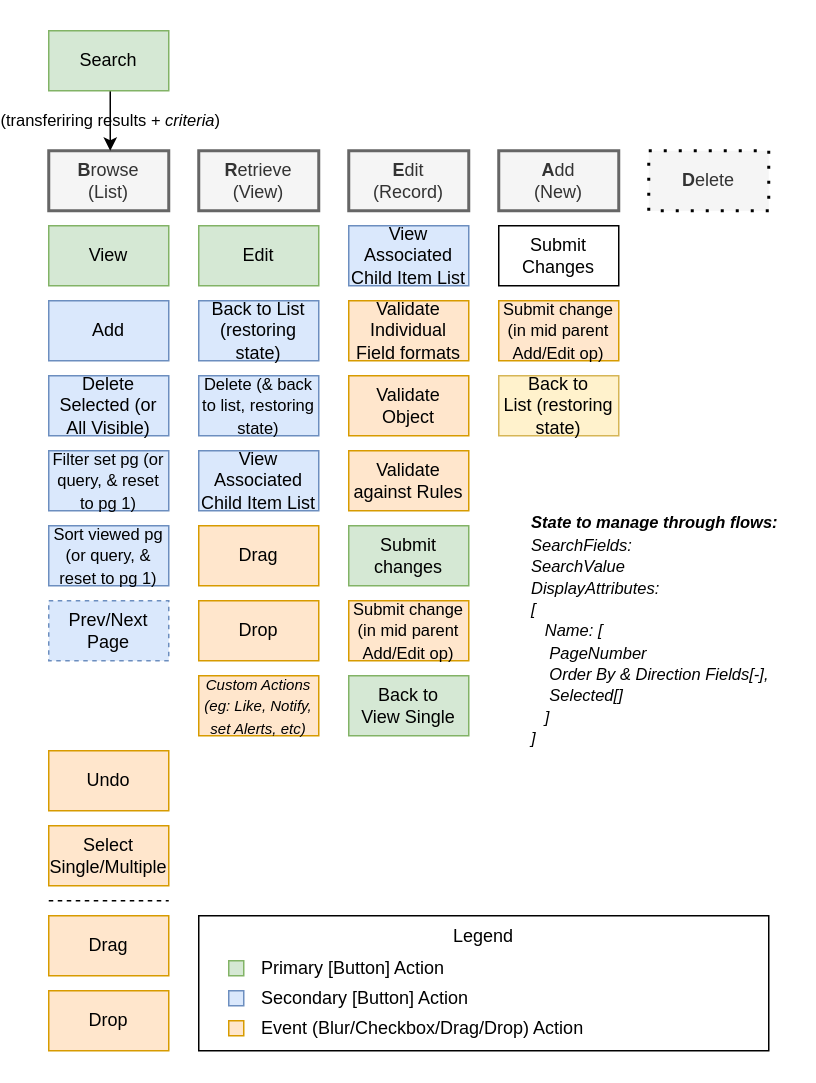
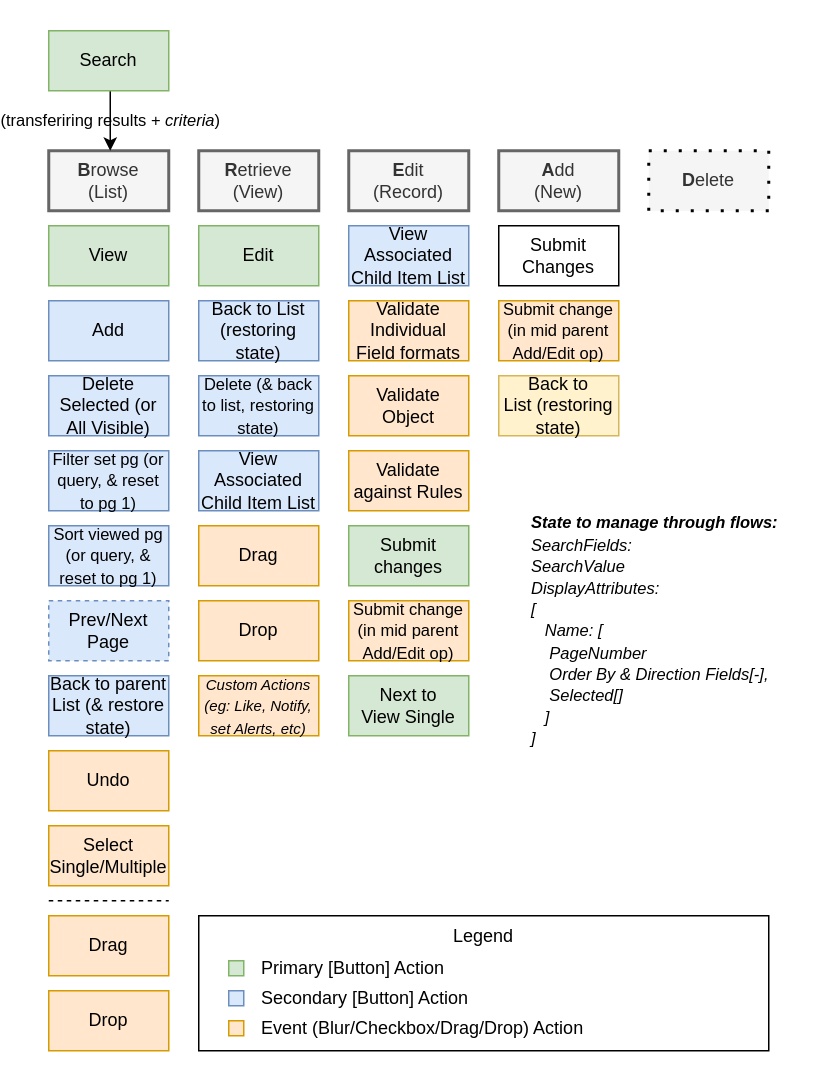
node "Back to parent List (& restore state)": added
node "Back to View Single": label "Back to View Single" -> "Next to View Single"
